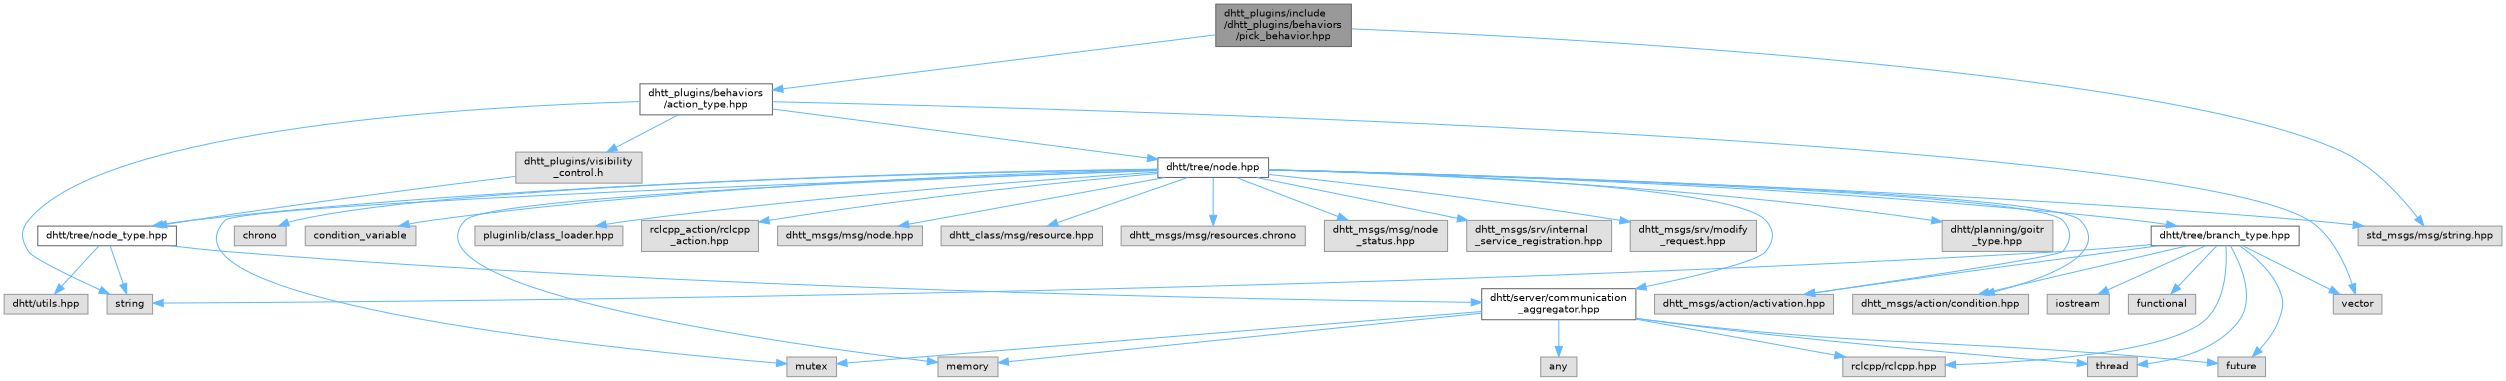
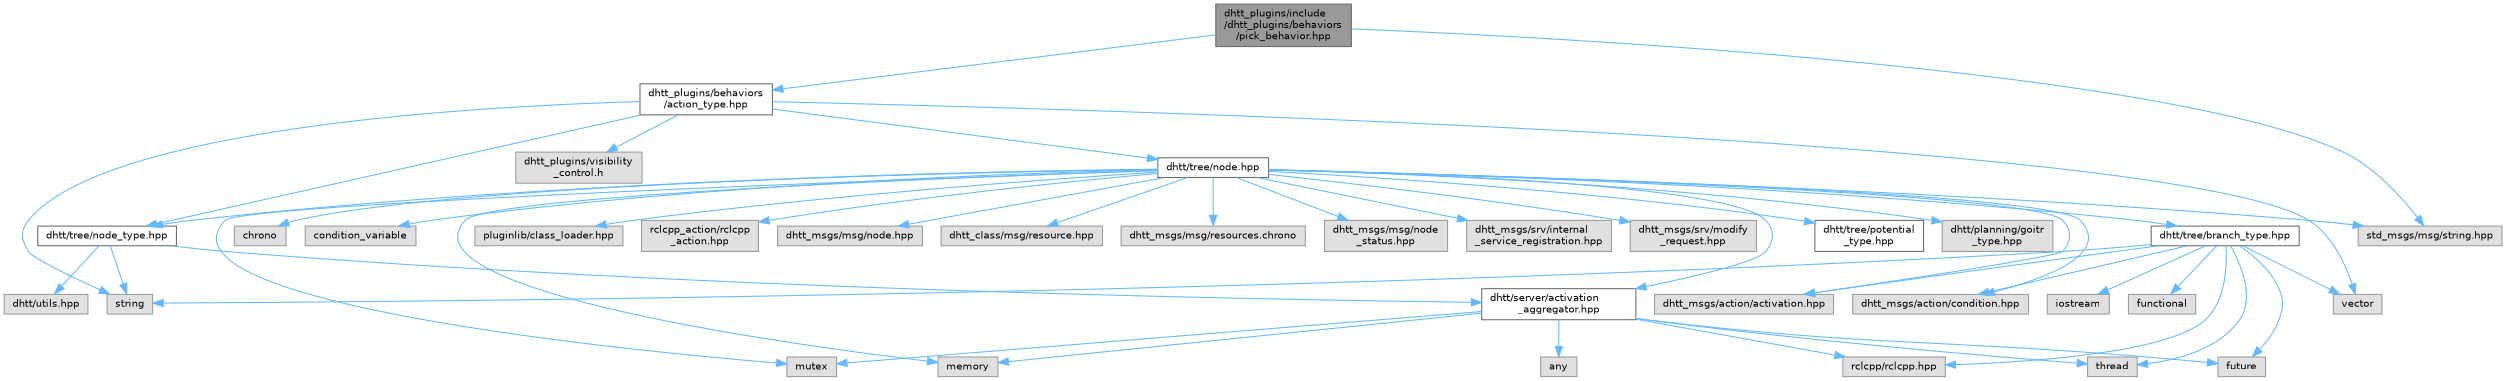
edge "dhtt_plugins/visibility _control.h" -> "dhtt/tree/node_type.hpp": now "dhtt_plugins/behaviors /action_type.hpp" -> "dhtt/tree/node_type.hpp"
node "dhtt/tree/potential _type.hpp": added
node "dhtt/server/communication _aggregator.hpp": label "dhtt/server/communication _aggregator.hpp" -> "dhtt/server/activation _aggregator.hpp"
